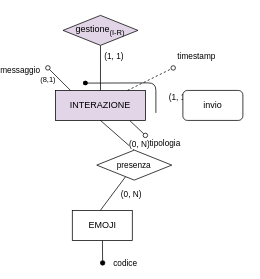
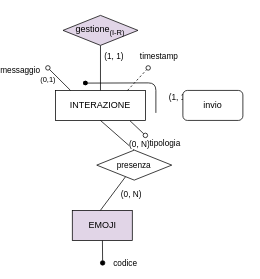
node "timestamp": moved (196, 57) -> (158, 57)
node "(8,1)": label "(8,1)" -> "(0,1)"
node "INTERAZIONE": fillcolor #e1d5e7 -> #ffffff
node "EMOJI": fillcolor #ffffff -> #e1d5e7
